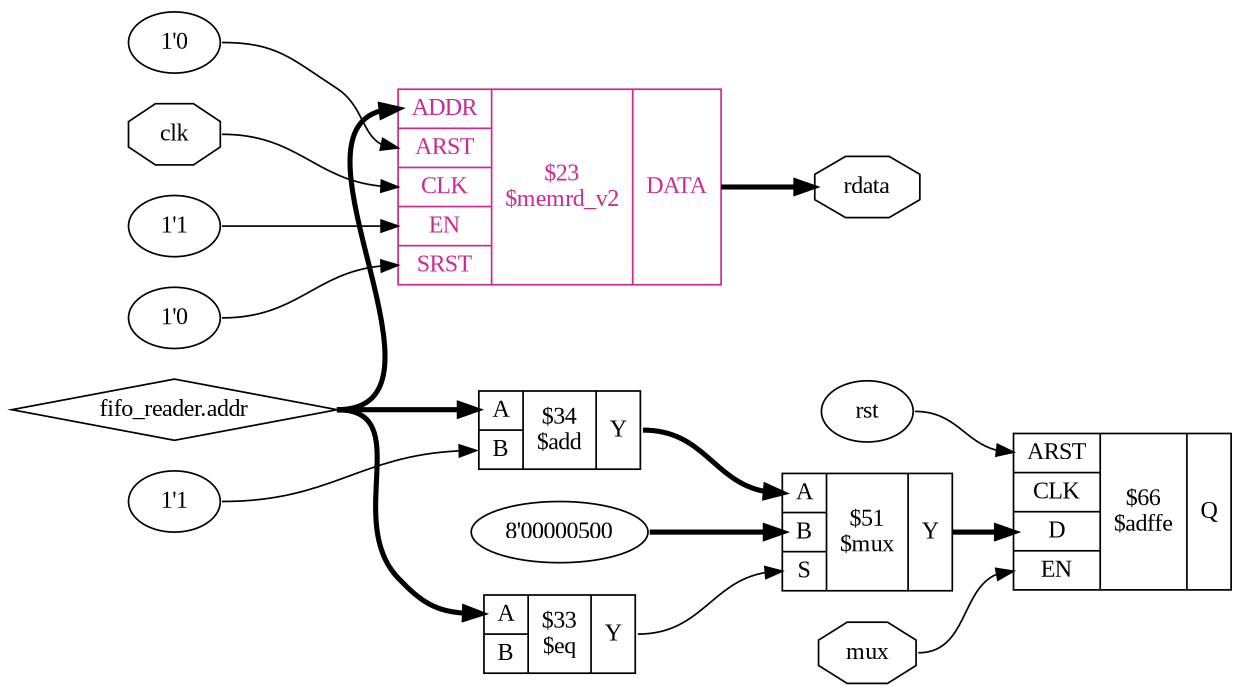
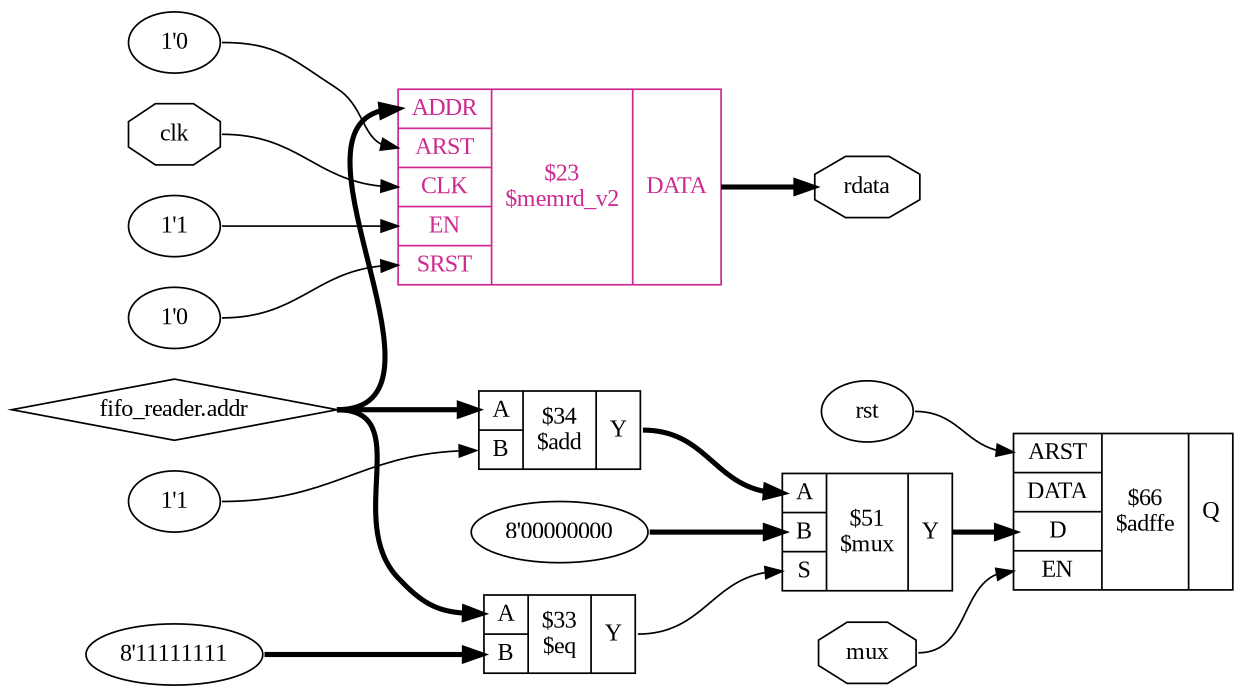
node "ARST": text "CLK" -> "DATA"
node "8'00000500": label "8'00000500" -> "8'00000000"
node "8'11111111": added
